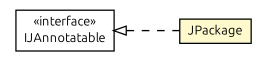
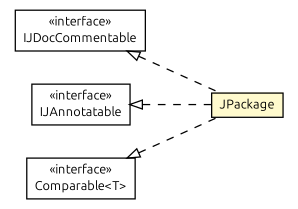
node "IJDocCommentable": added
node "Comparable<T>": added
